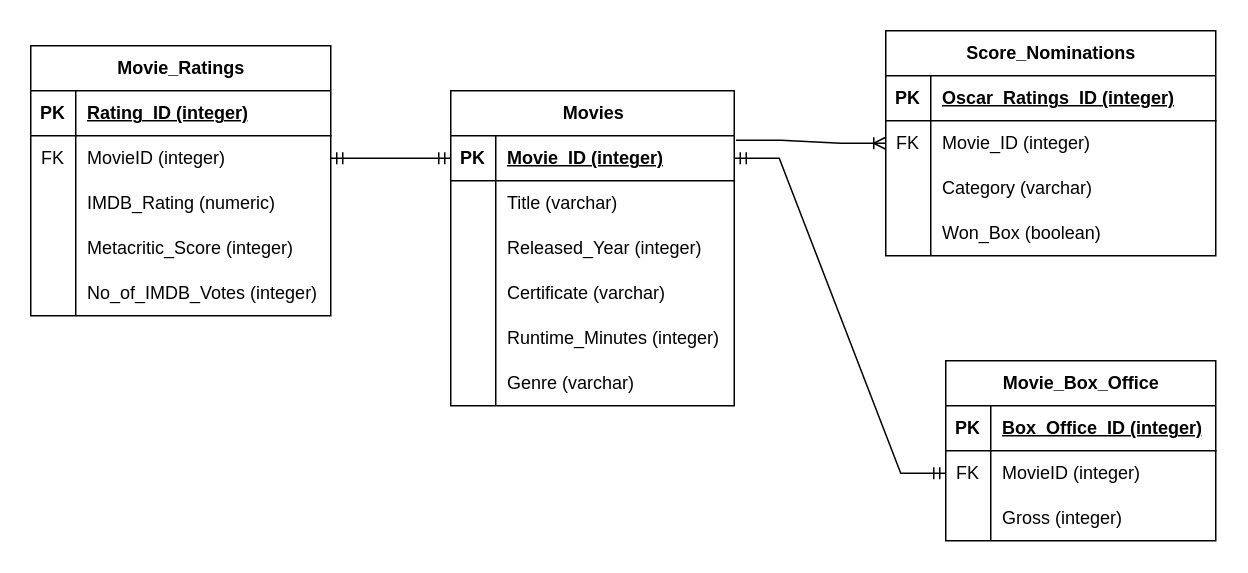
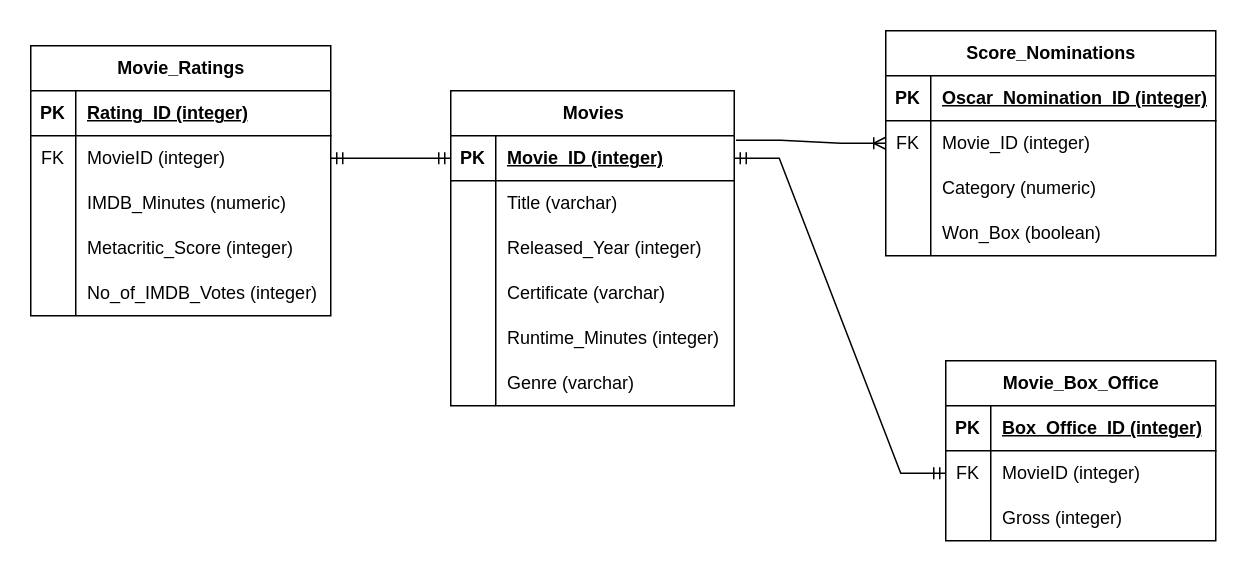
node "Oscar_Ratings_ID (integer)": label "Oscar_Ratings_ID (integer)" -> "Oscar_Nomination_ID (integer)"
node "Category (varchar)": label "Category (varchar)" -> "Category (numeric)"
node "IMDB_Rating (numeric)": label "IMDB_Rating (numeric)" -> "IMDB_Minutes (numeric)"
